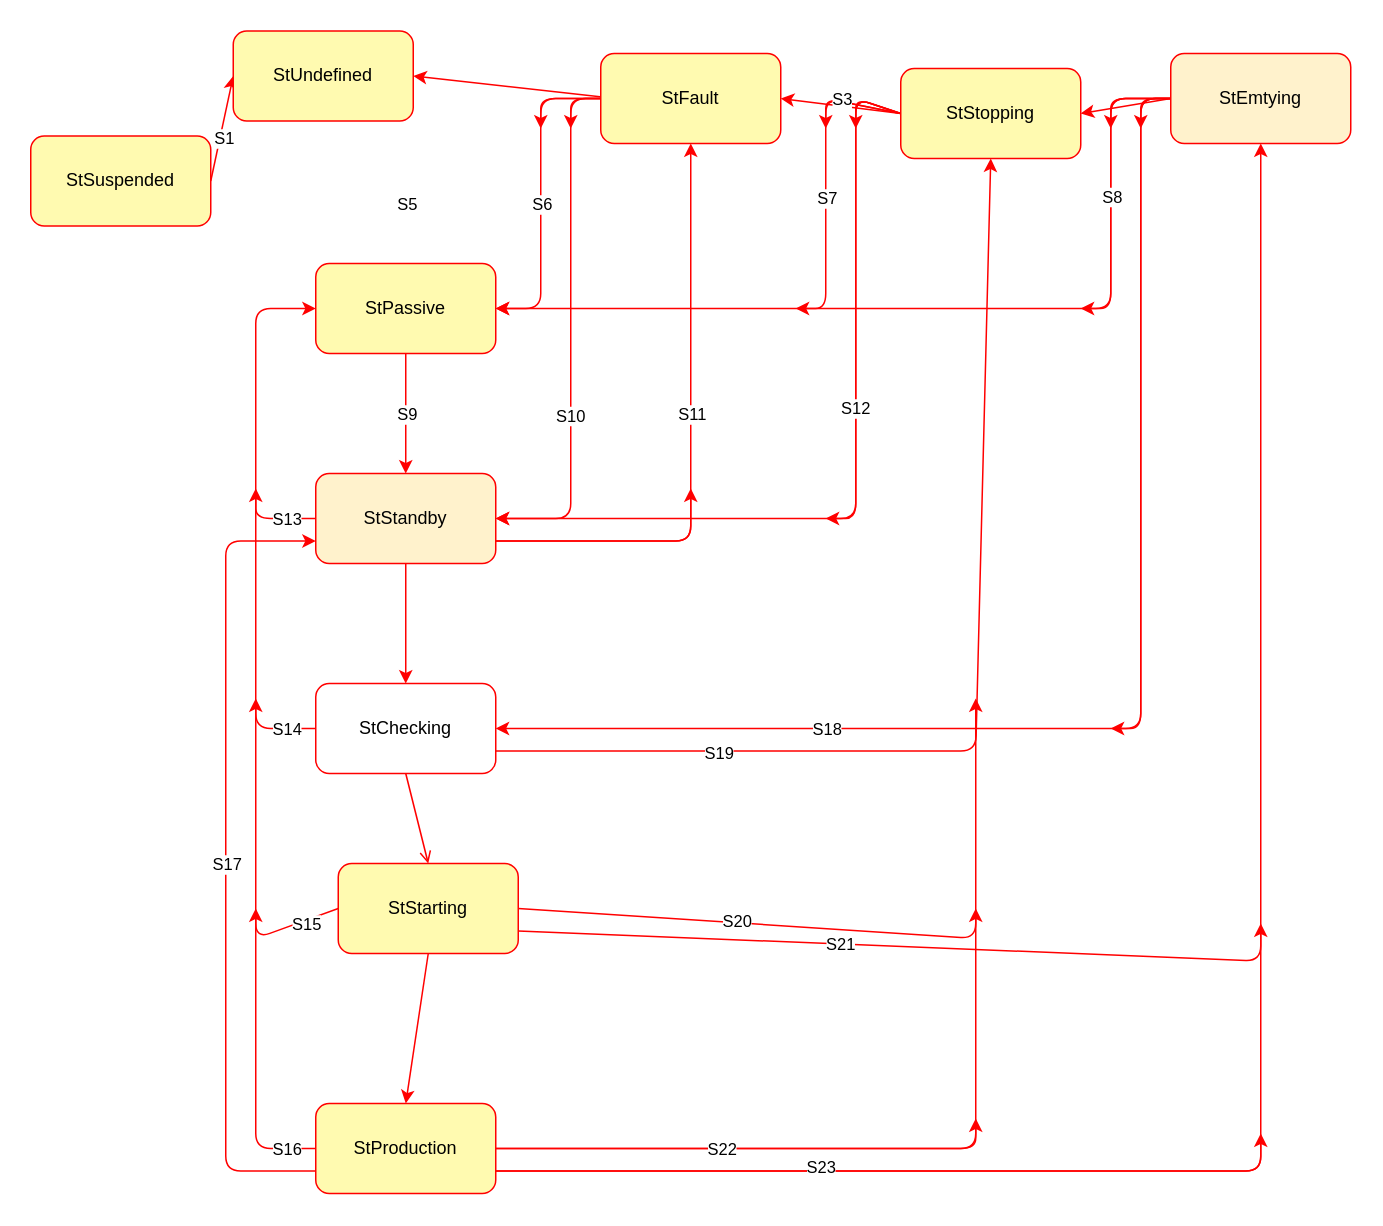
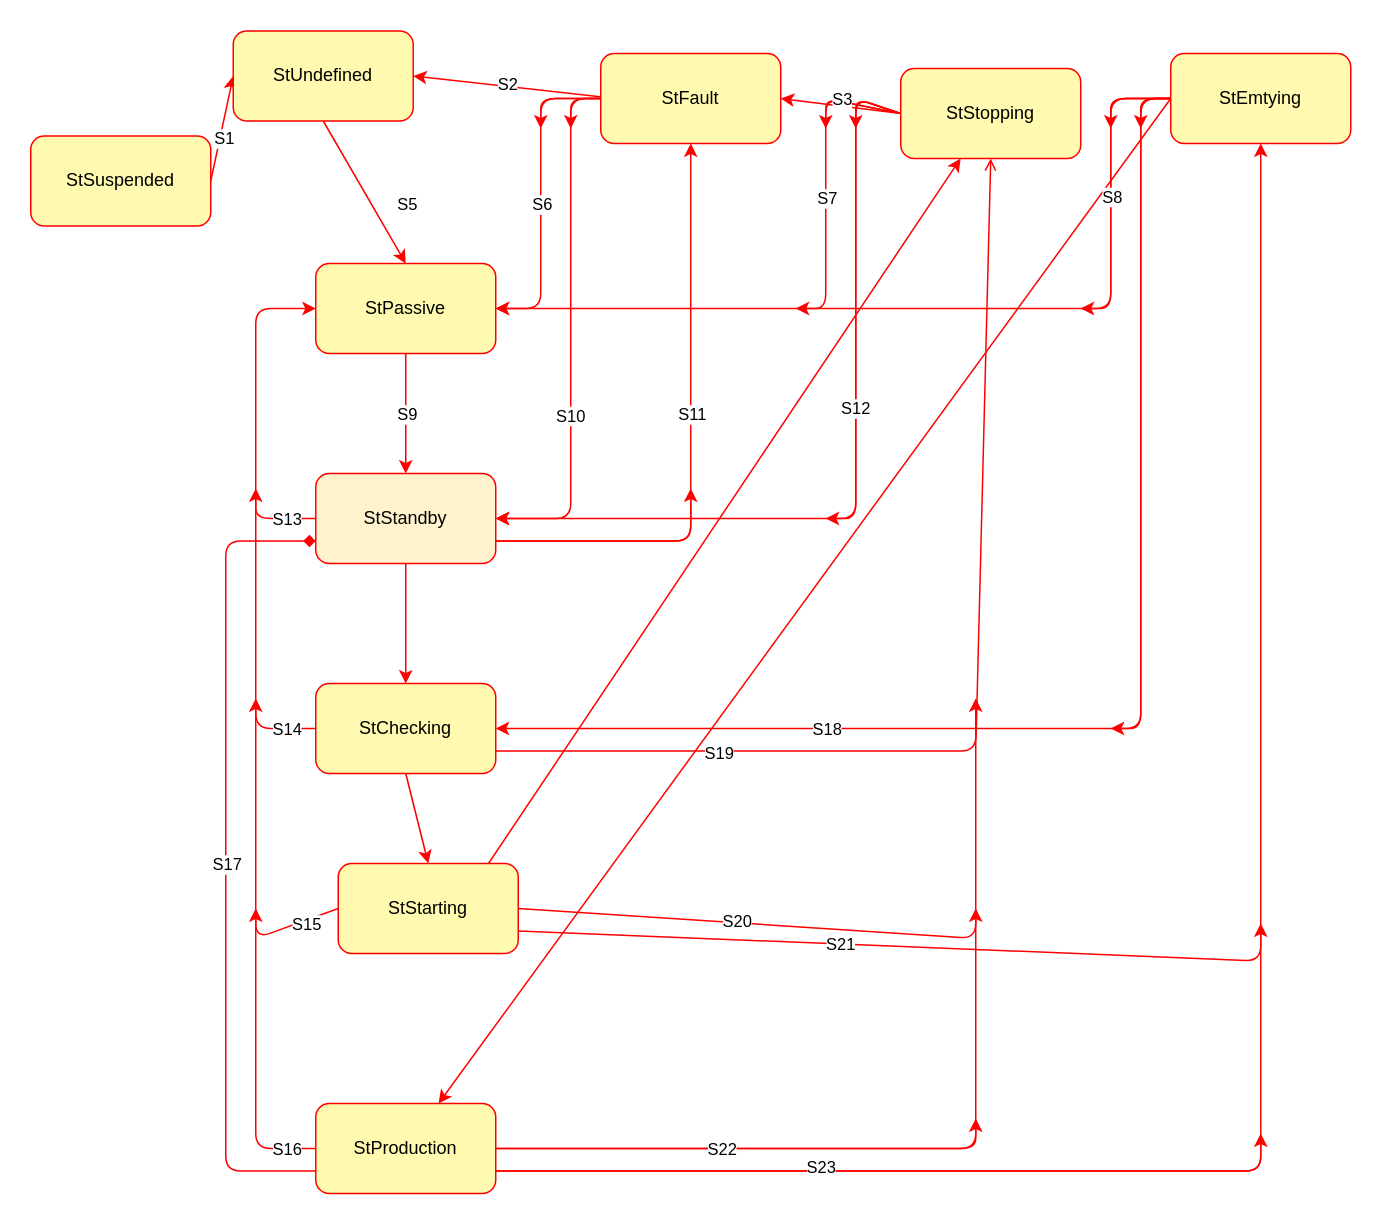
node "StEmtying": fillcolor #fff2cc -> #fffab0
edge "StEmtying" -> "StStopping": now "StEmtying" -> "StProduction"
edge "StChecking" -> "StStopping": arrowhead classic -> open
edge "StUndefined" -> "StPassive": added, label "S2"
edge "StProduction" -> "StStandby": arrowhead classic -> diamond
node "StChecking": fillcolor #ffffff -> #fffab0
edge "StChecking" -> "StStarting": arrowhead open -> classic
edge "StStarting" -> "StProduction": now "StStarting" -> "StStopping"
